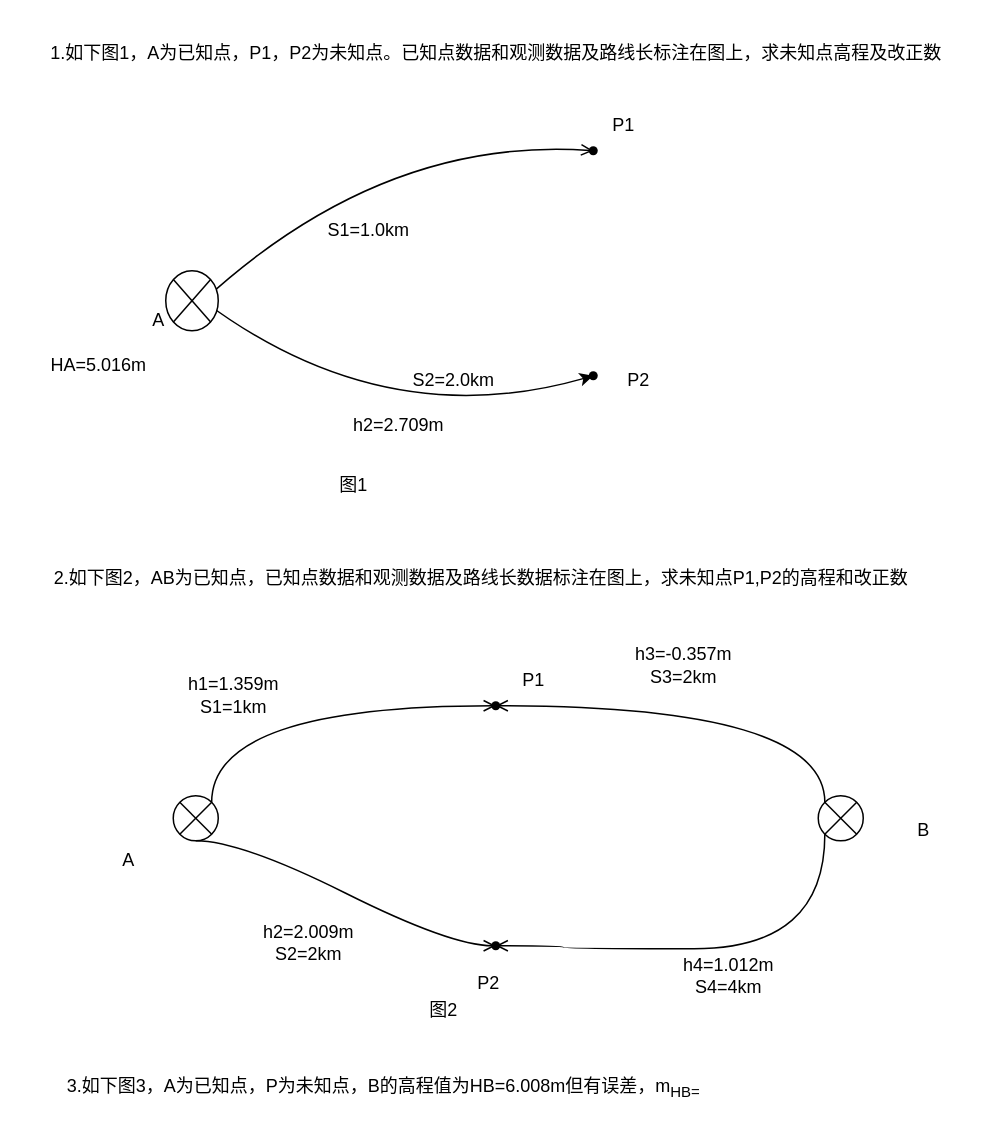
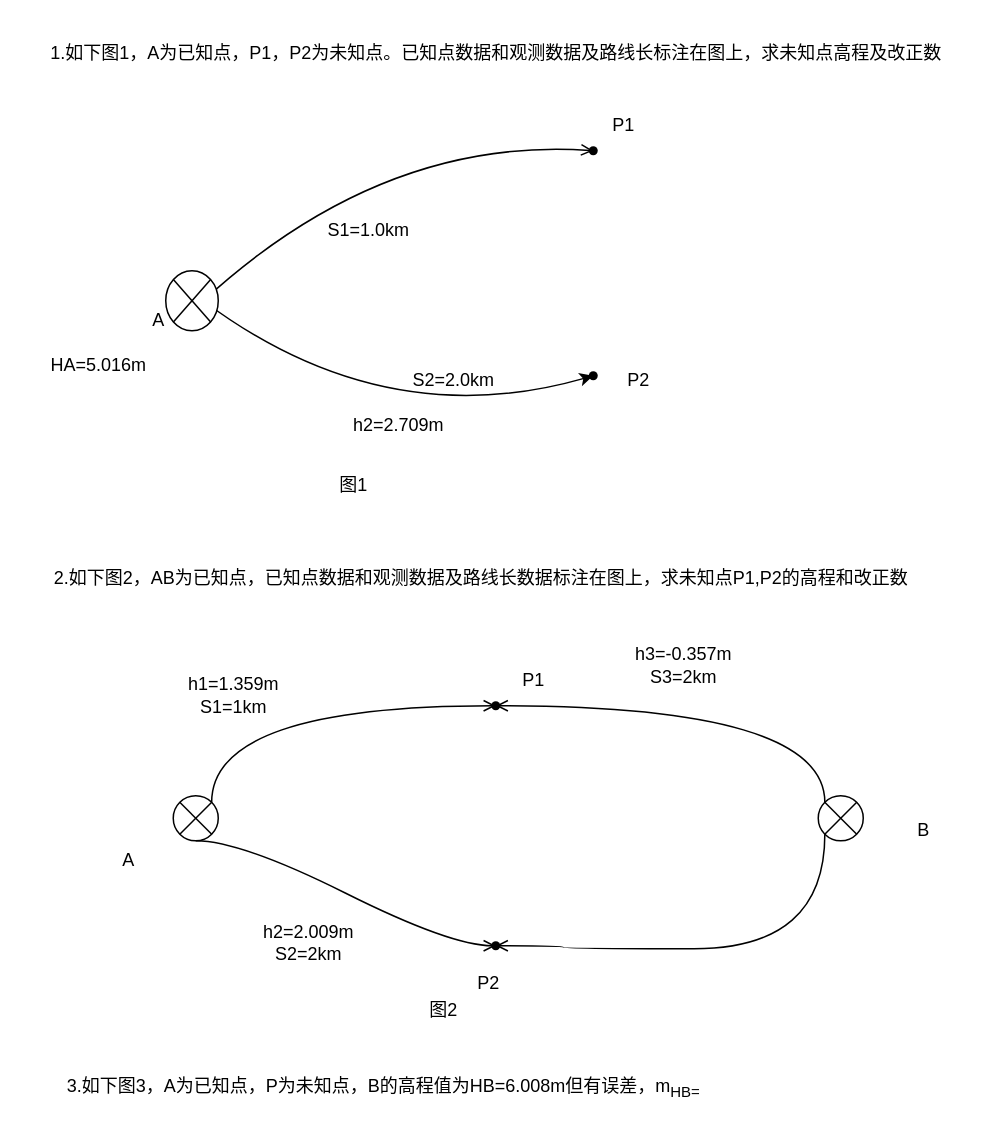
node "h4=1.012m S4=4km": removed
